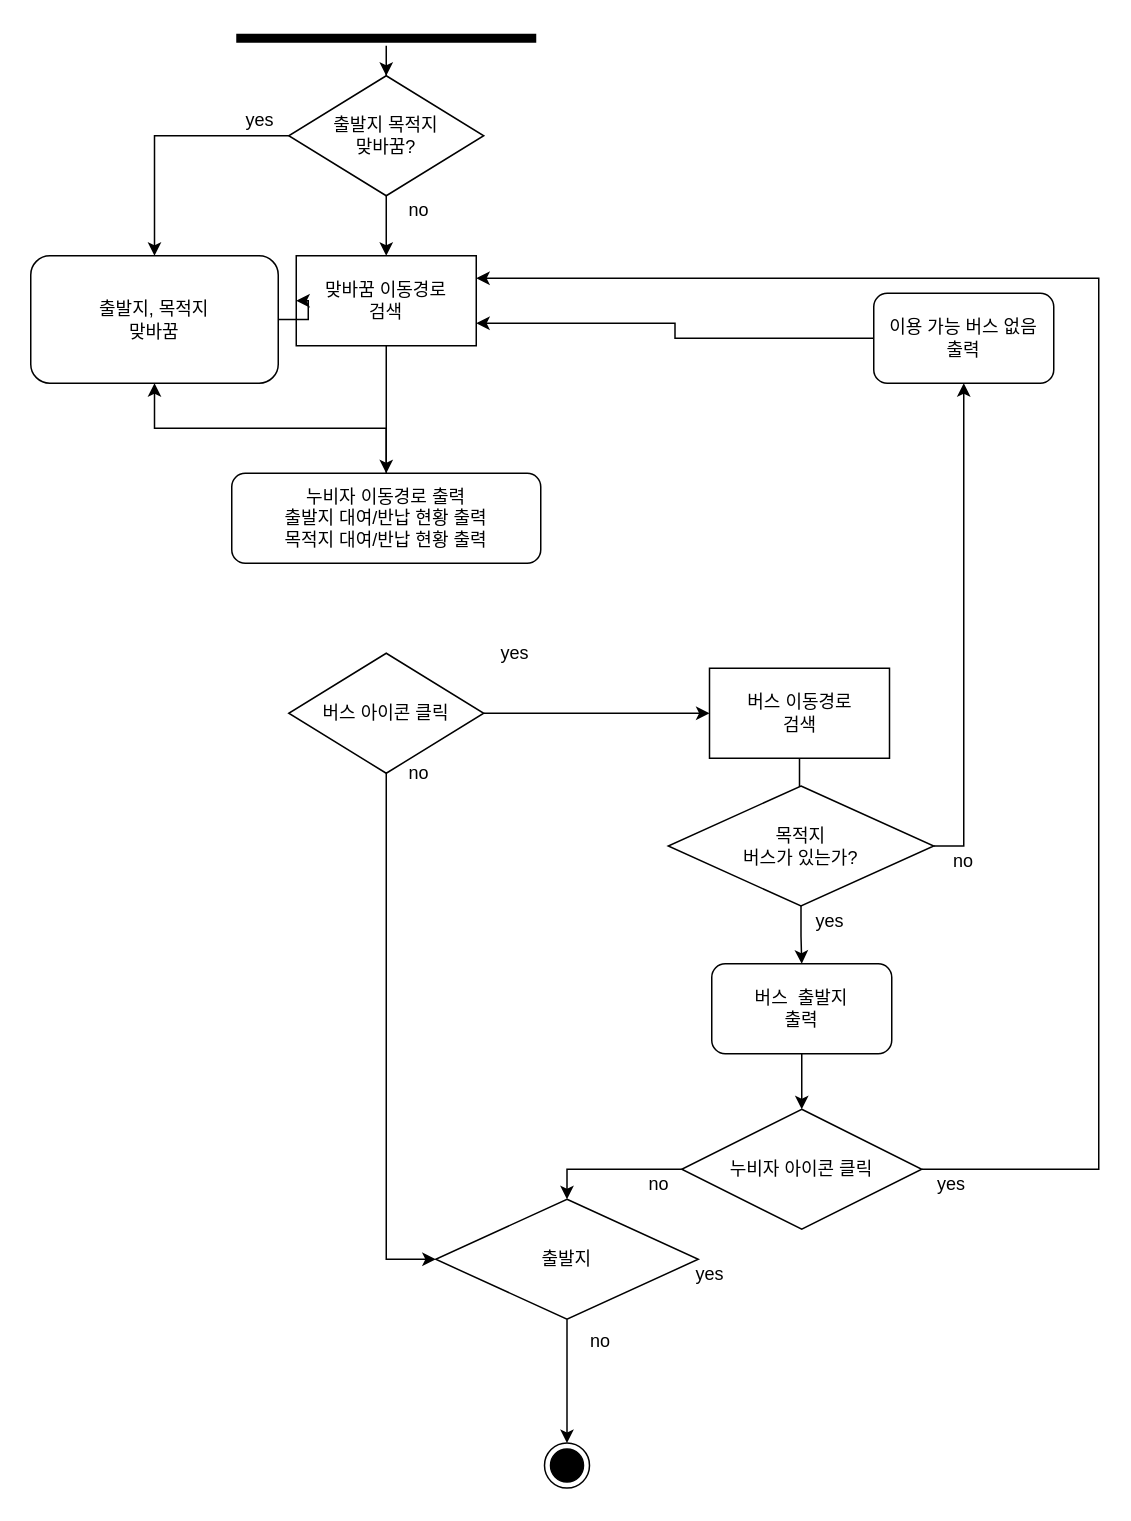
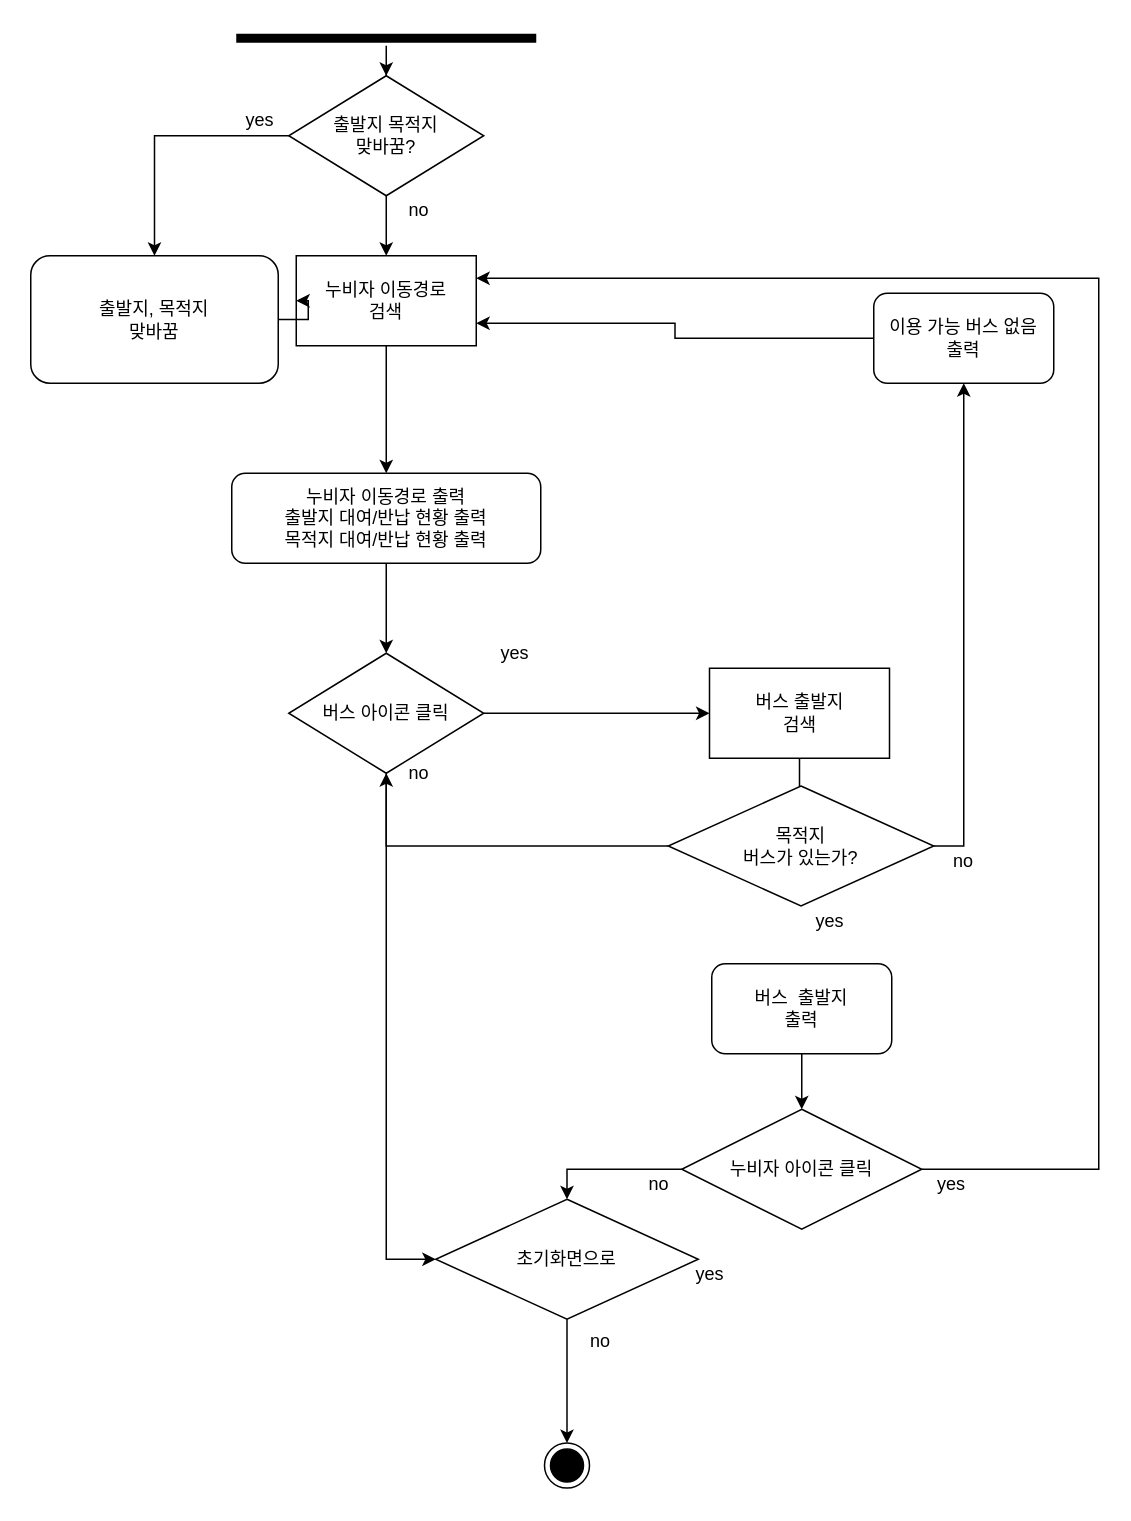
node "맞바꿈 이동경로 검색": label "맞바꿈 이동경로 검색" -> "누비자 이동경로 검색"
edge "누비자 이동경로 출력 출발지 대여/반납 현황 출력 목적지 대여/반납 현황 출력" -> "출발지, 목적지 맞바꿈": now "누비자 이동경로 출력 출발지 대여/반납 현황 출력 목적지 대여/반납 현황 출력" -> "버스 아이콘 클릭"
node "버스 이동경로 검색": label "버스 이동경로 검색" -> "버스 출발지 검색"
edge "목적지 버스가 있는가?" -> "버스 출발지 출력": now "목적지 버스가 있는가?" -> "버스 아이콘 클릭"
node "출발지": label "출발지" -> "초기화면으로"
